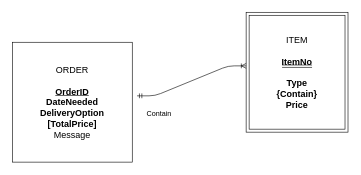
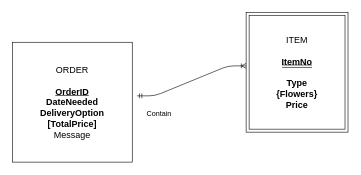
node "ITEM ItemNo Type {Contain} Price": label "ITEM ItemNo Type {Contain} Price" -> "ITEM ItemNo Type {Flowers} Price"
